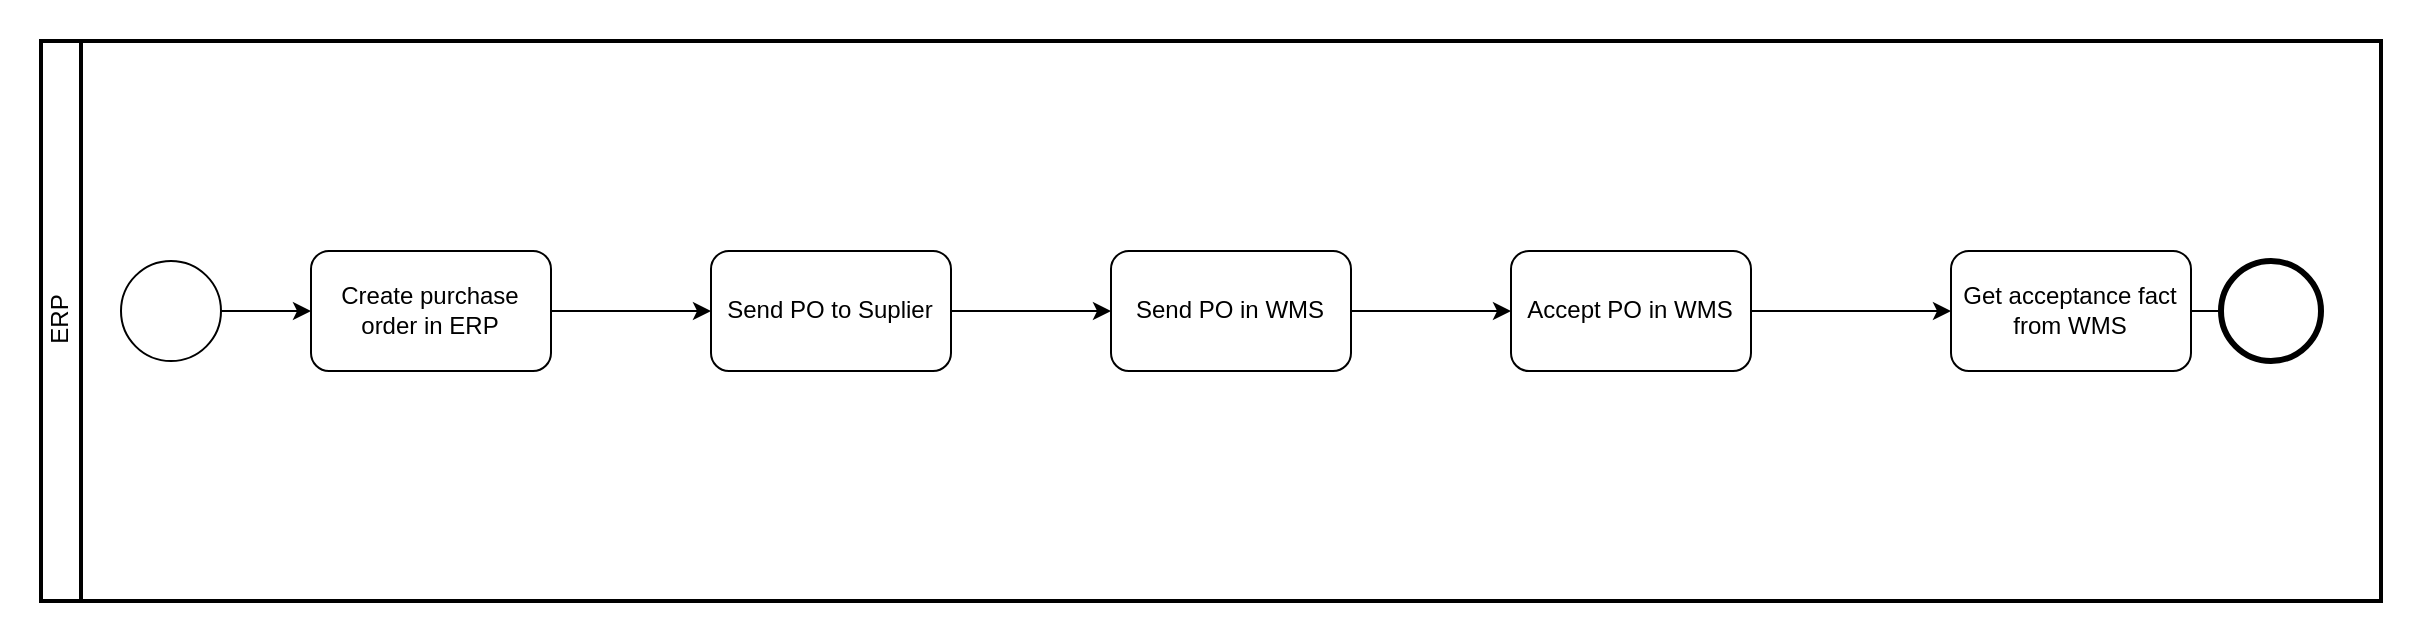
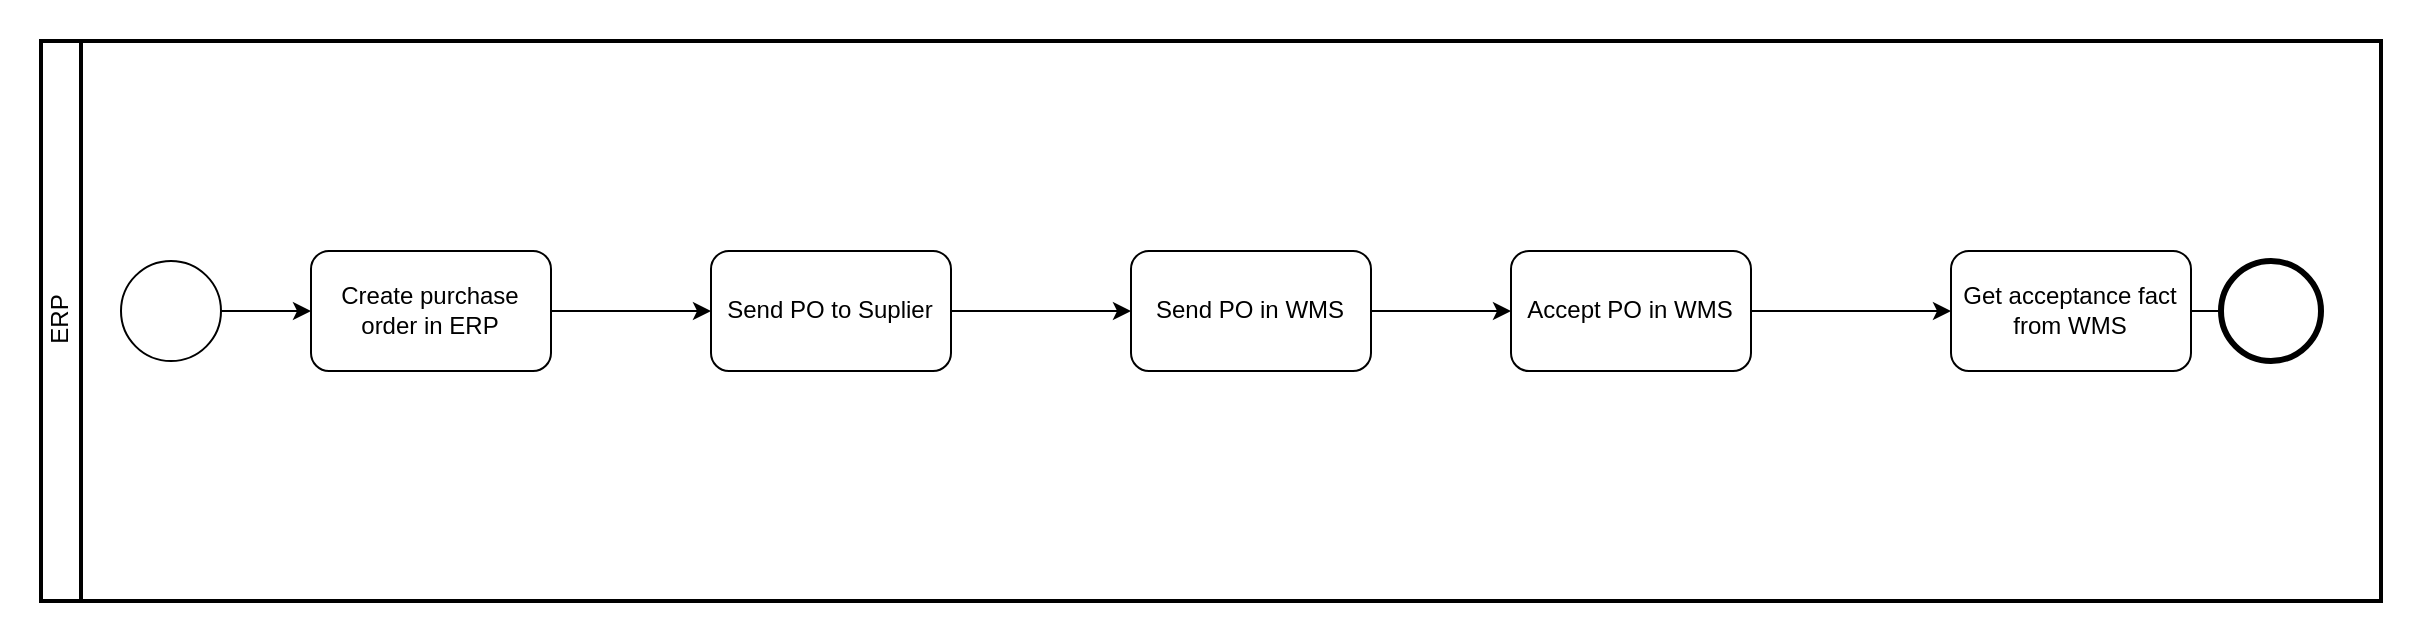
node "Send PO in WMS": moved (1231, 311) -> (1251, 311)
